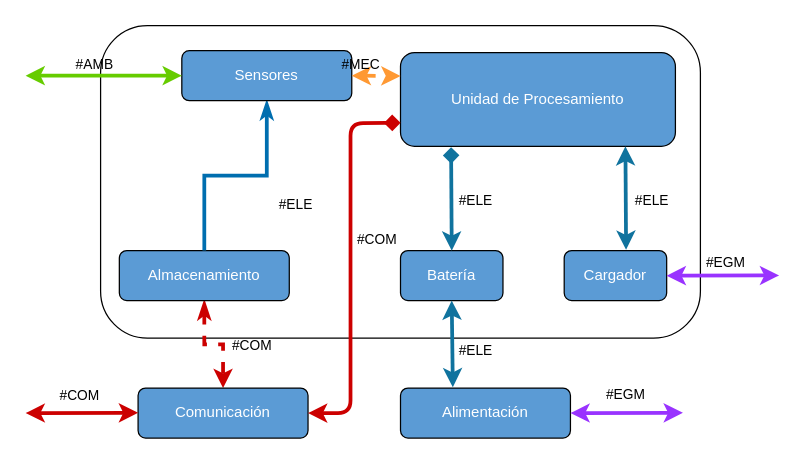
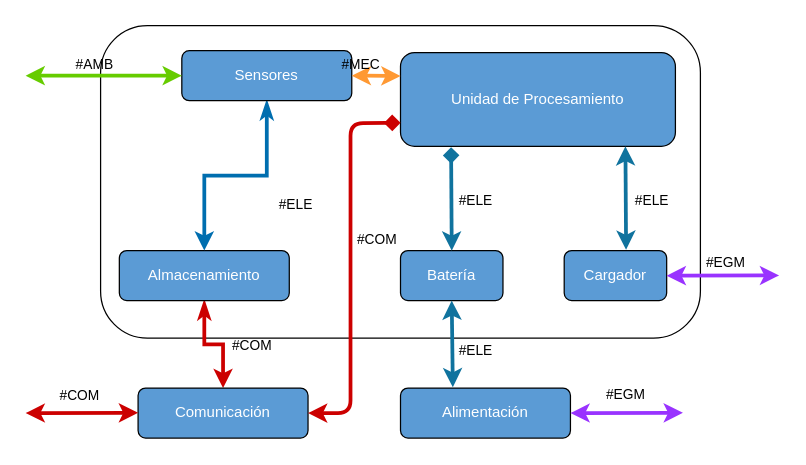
edge "Sensores" -- "Unidad de Procesamiento": style dashed -> solid
edge "Almacenamiento" -> "Sensores": arrowhead none -> classic
edge "Almacenamiento" -- "Comunicación": style dashed -> solid
